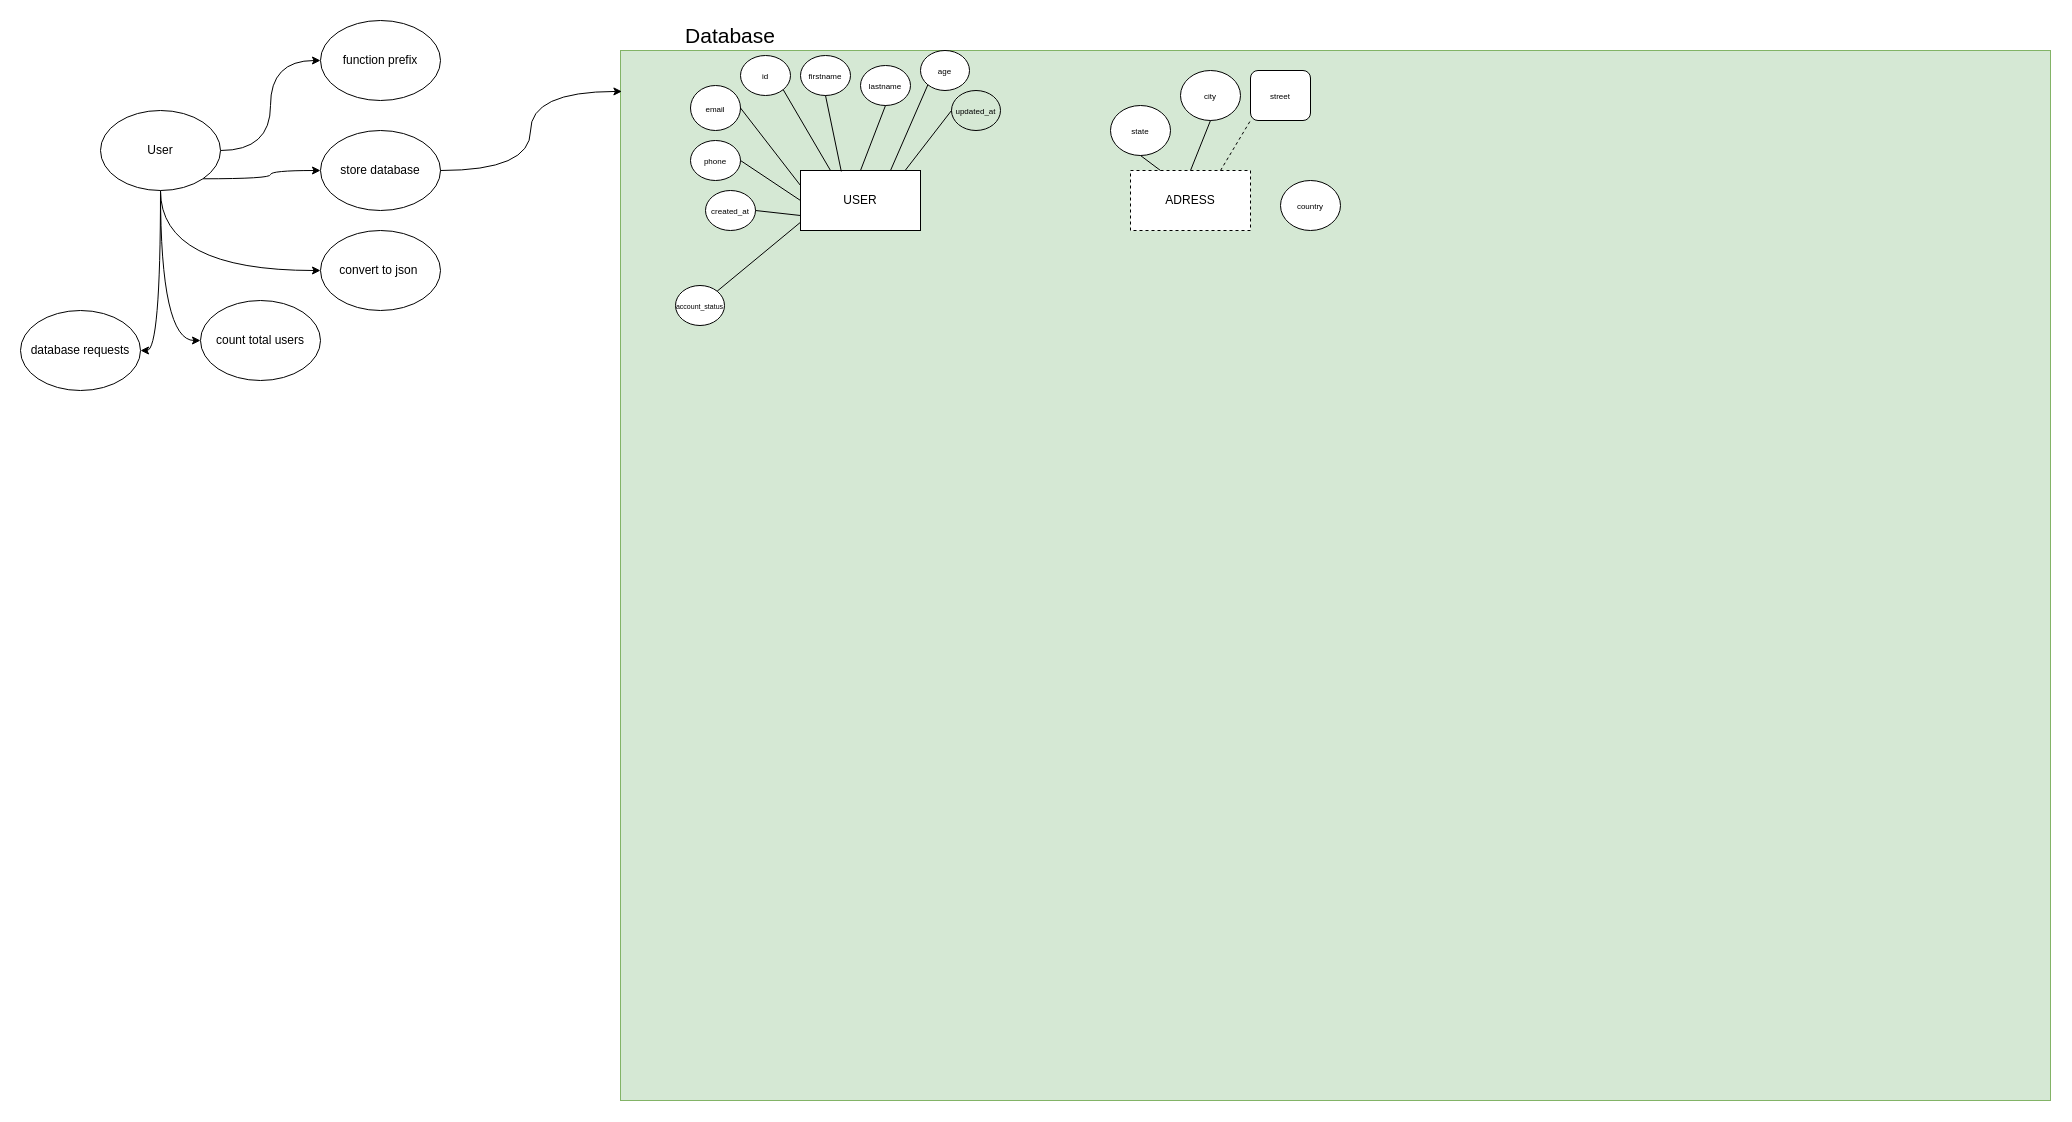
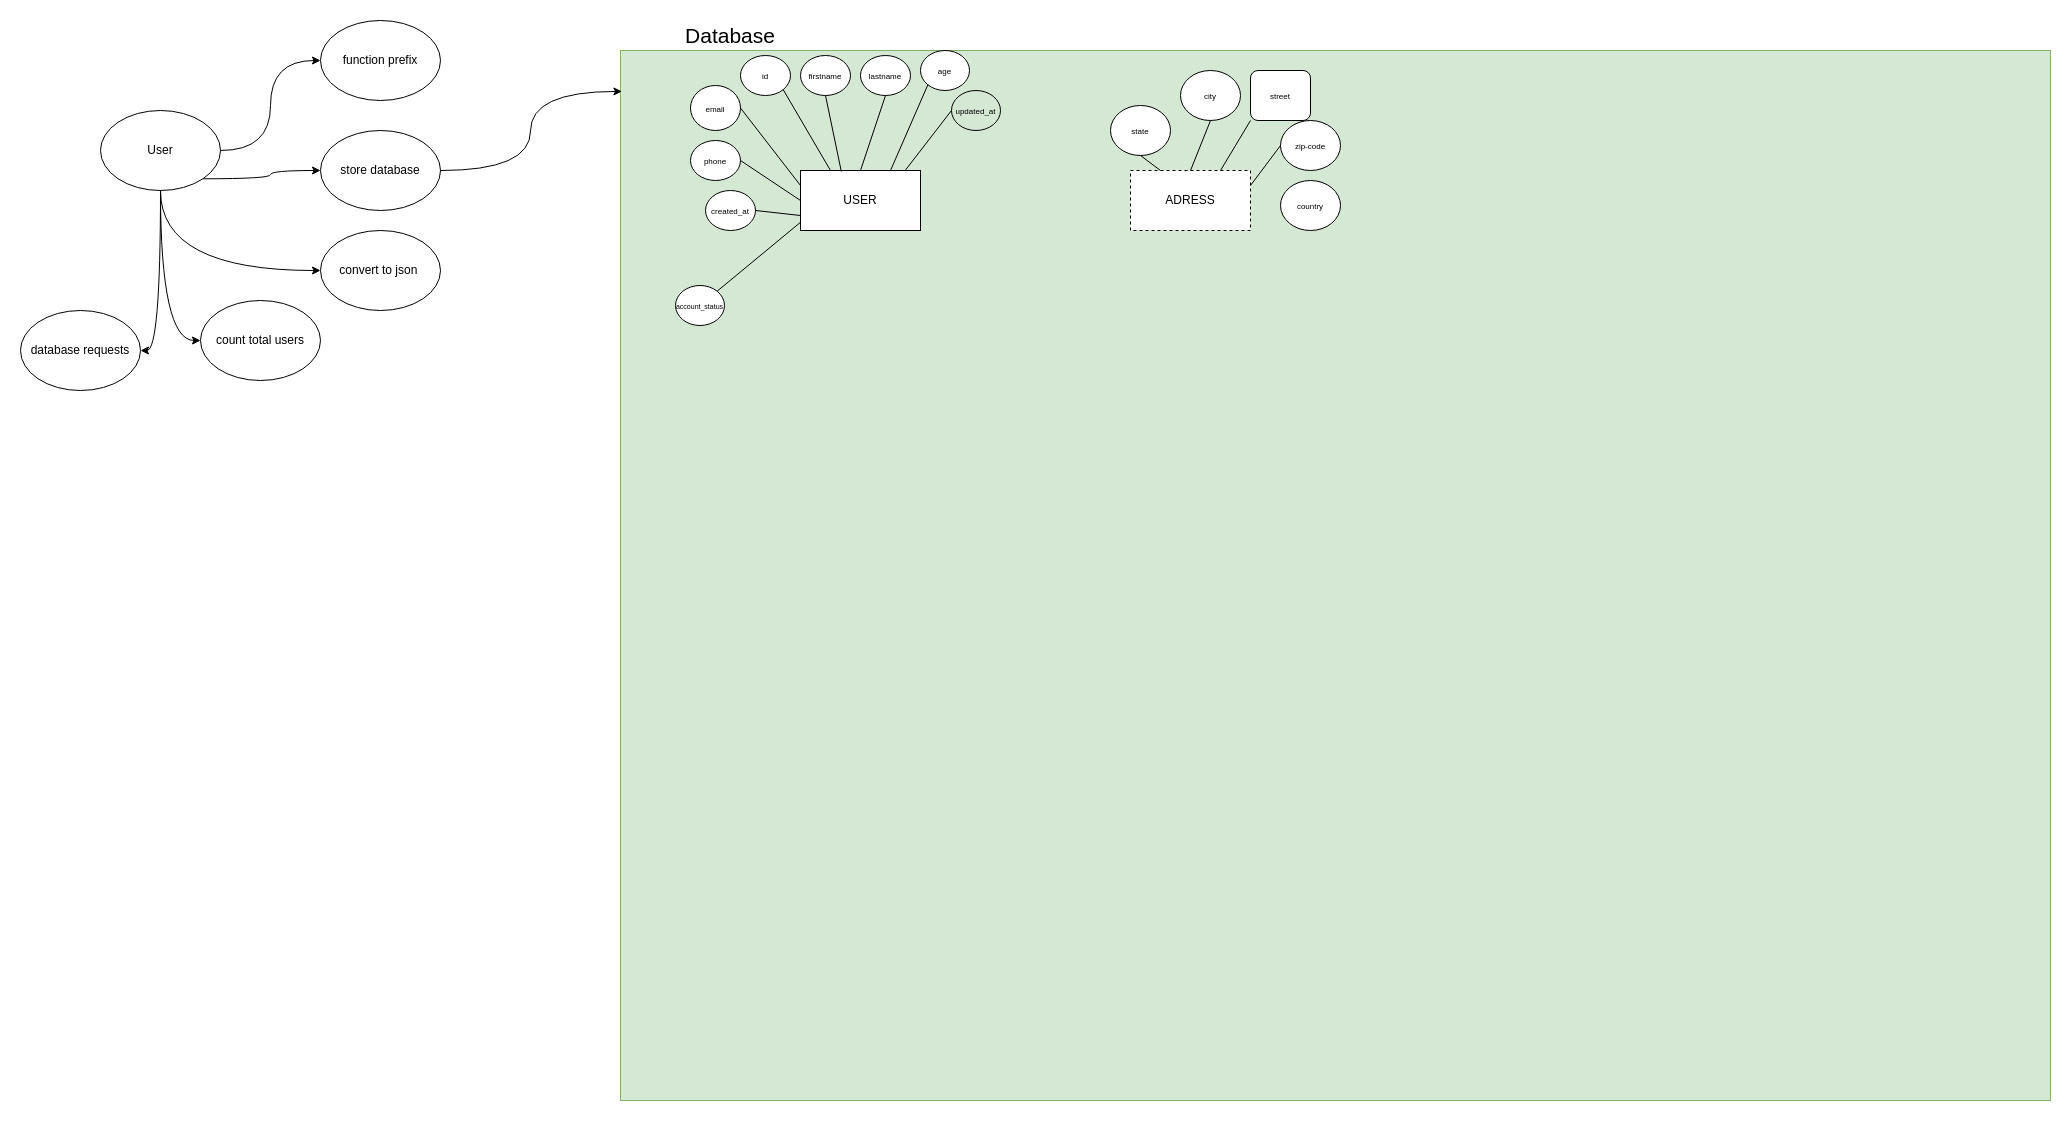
node "lastname": moved (886, 86) -> (886, 76)
edge "street" -- "ADRESS": style dashed -> solid
node "zip-code": added
edge "zip-code" -- "ADRESS": added
